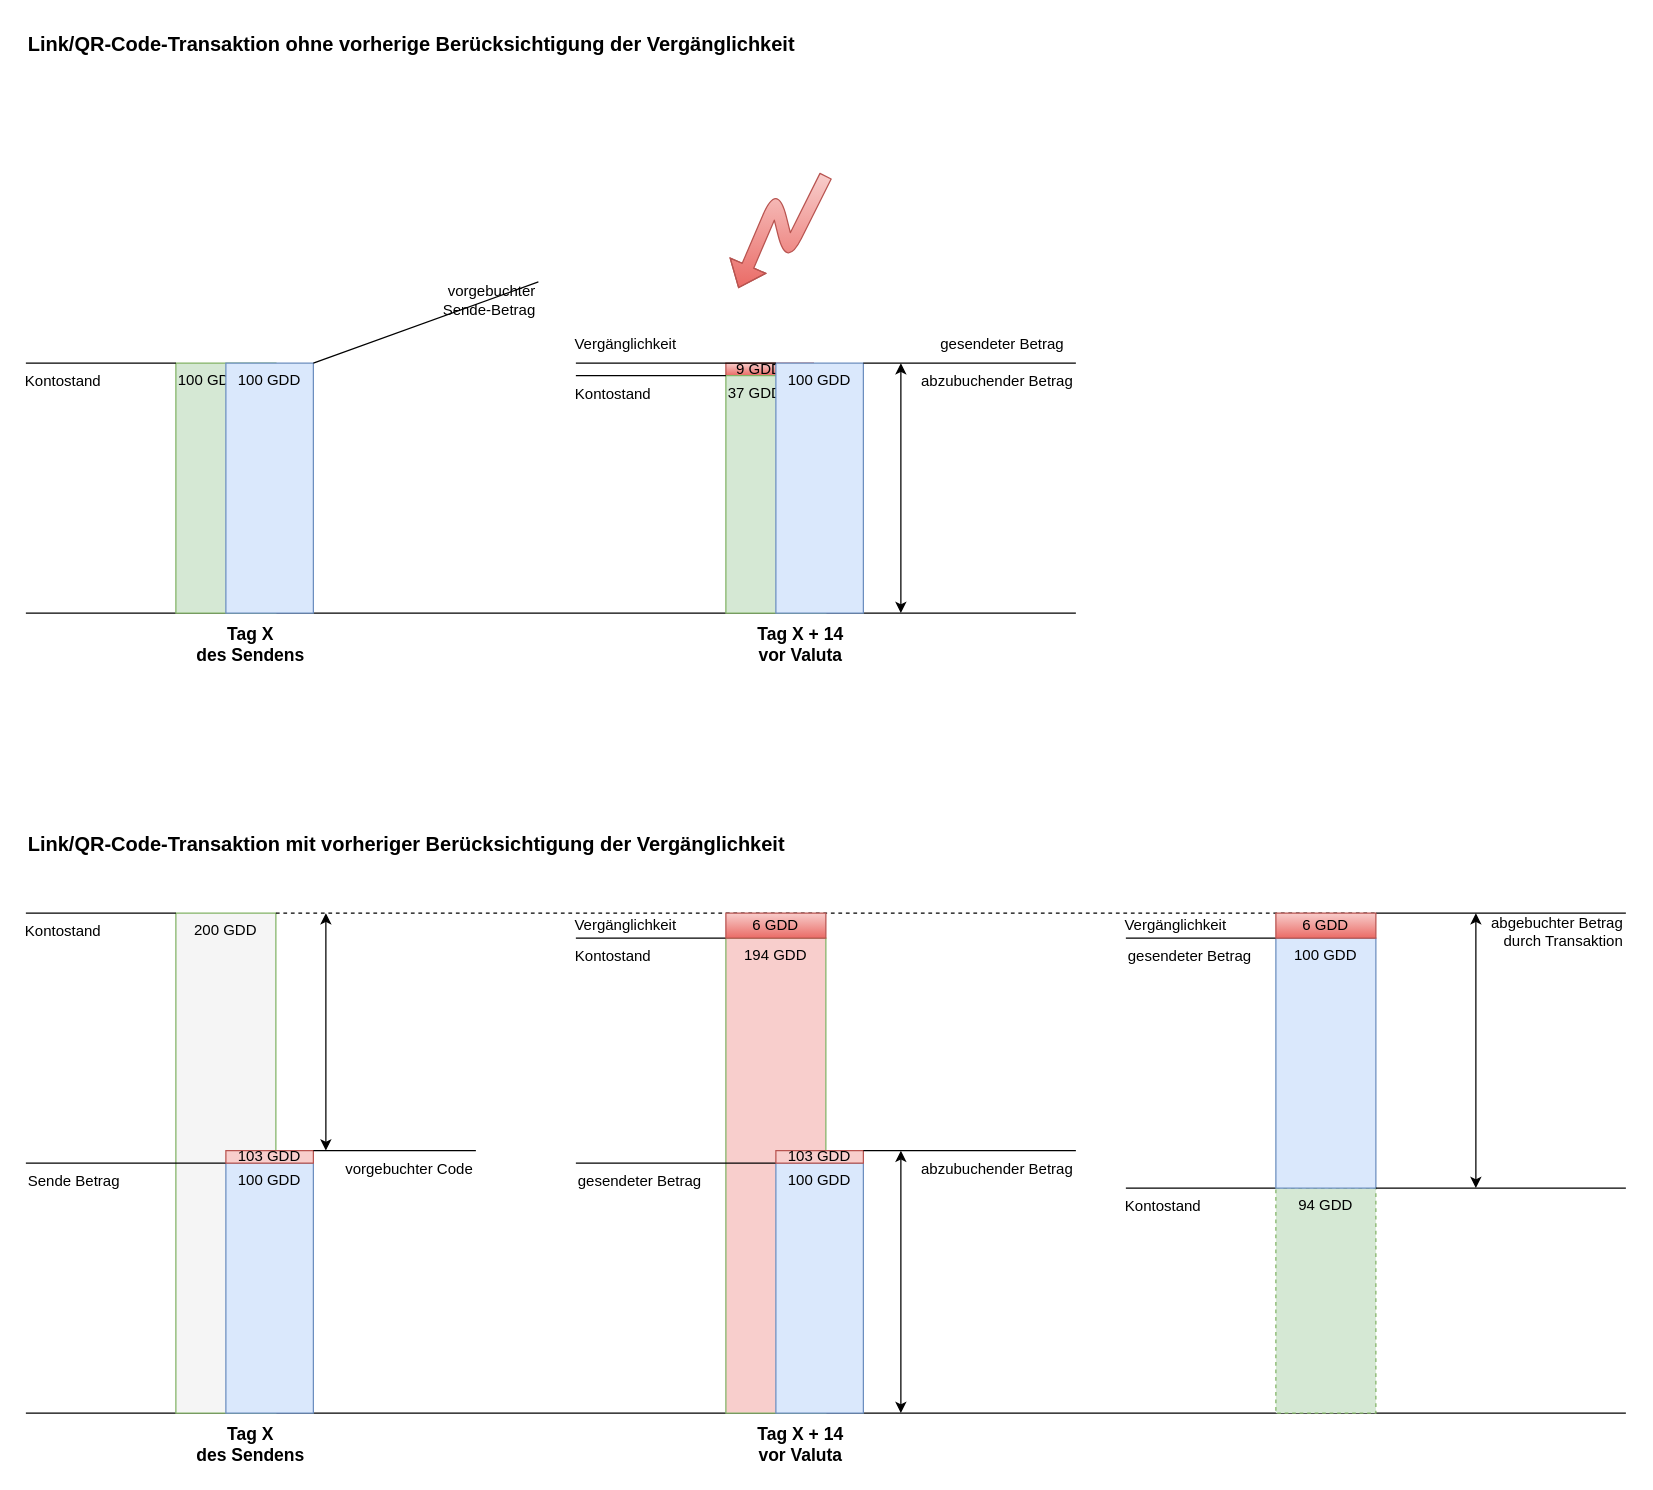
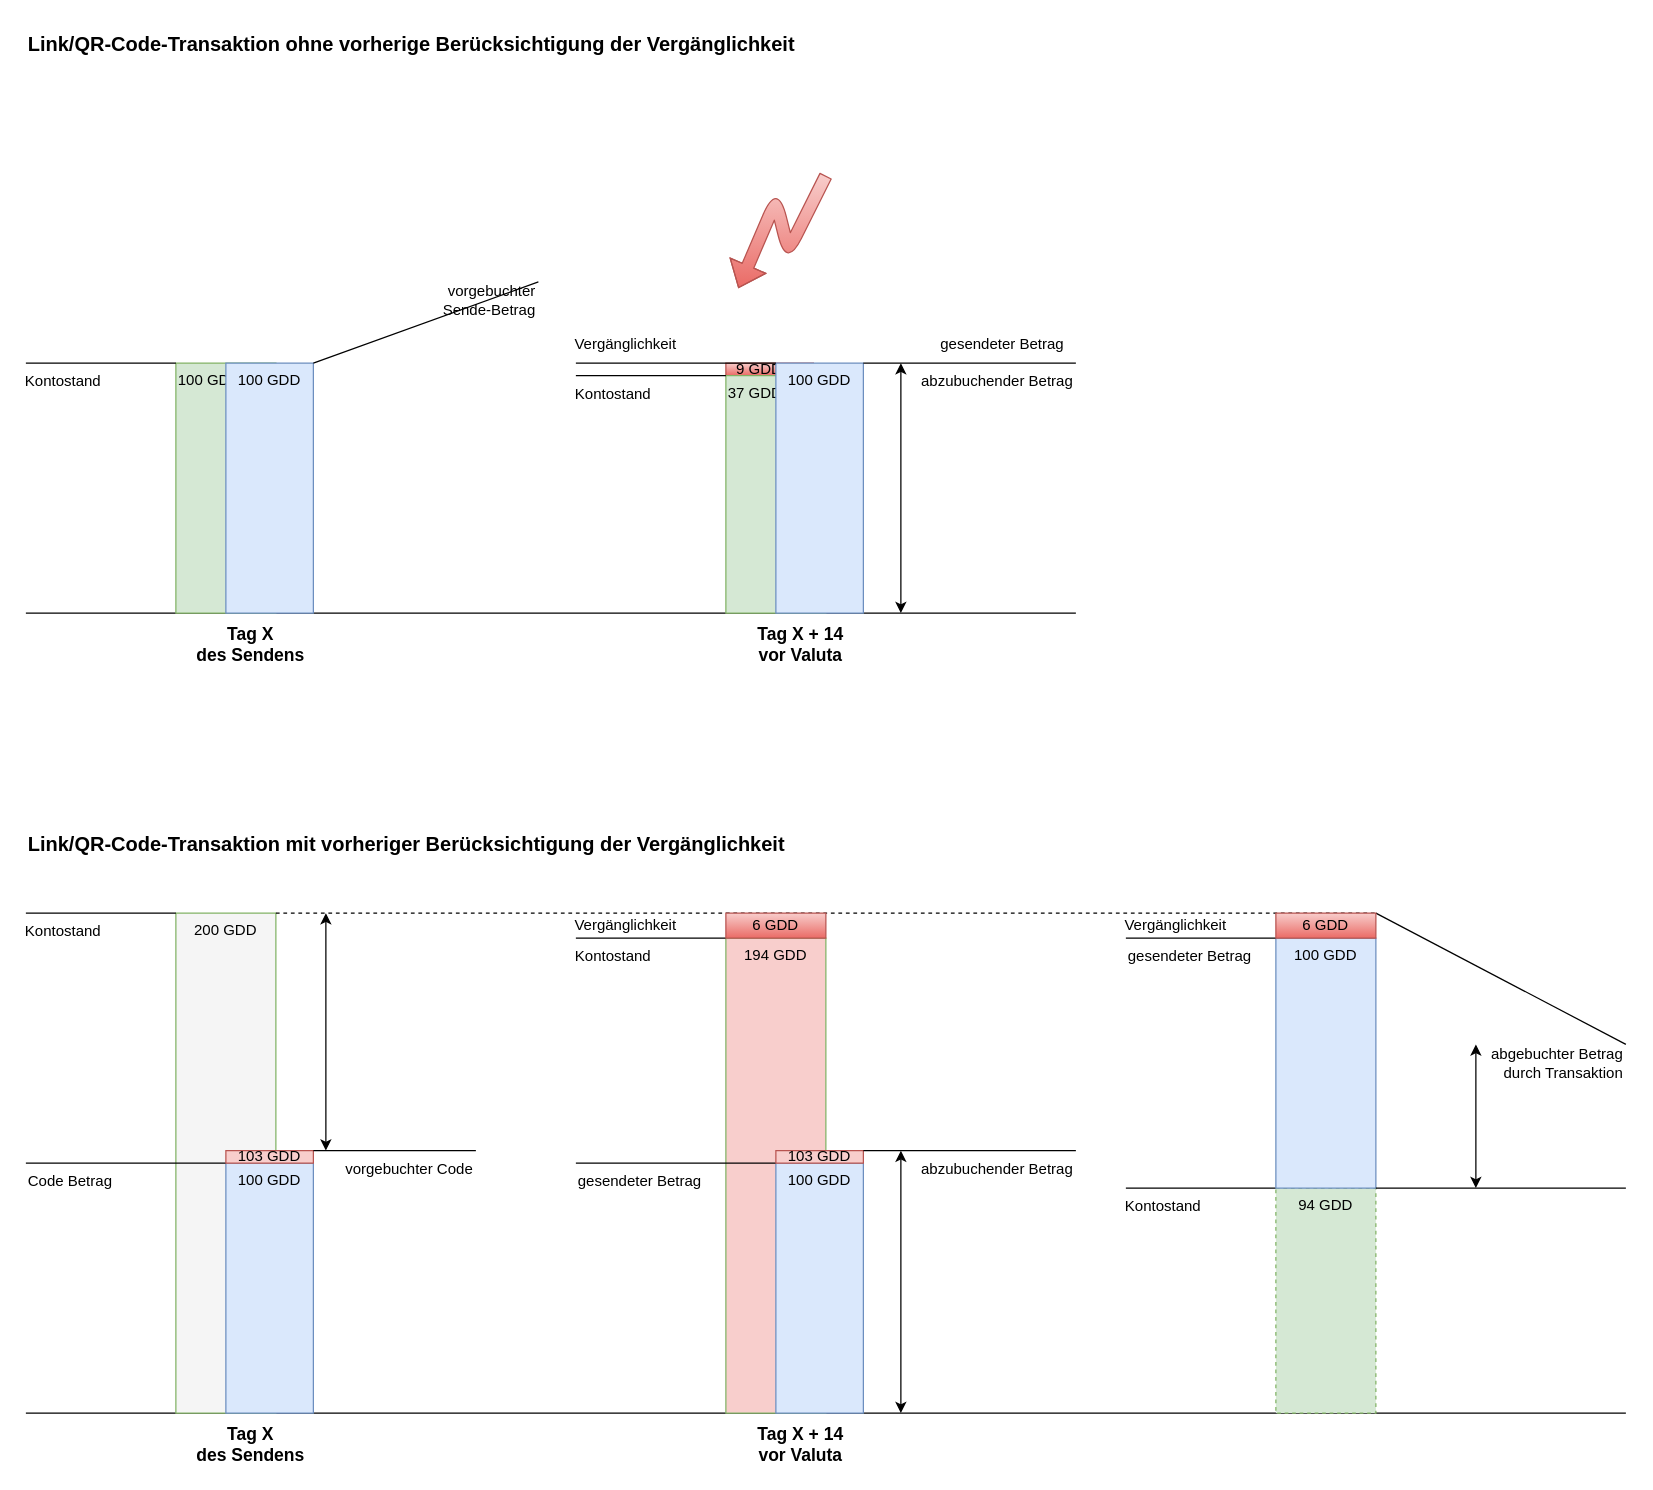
node "abgebuchter Betrag durch Transaktion": moved (1551, 932) -> (1551, 1063)
node "Sende Betrag": label "Sende Betrag" -> "Code Betrag"
